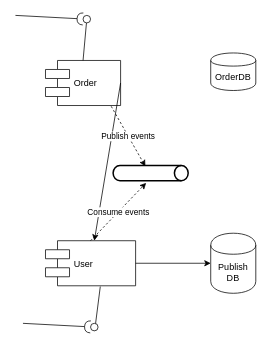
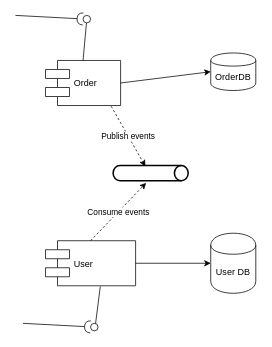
edge "Order" -> "User": now "Order" -> "OrderDB"
node "Publish DB": label "Publish DB" -> "User DB"
